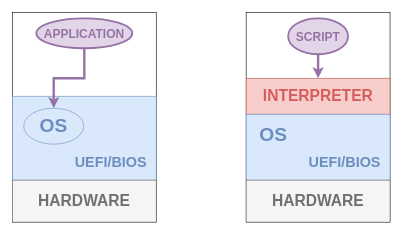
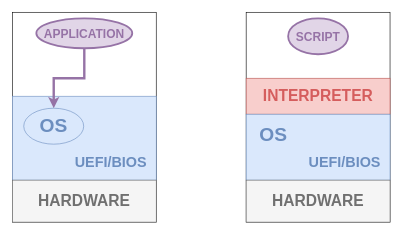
edge "SCRIPT" -> "INTERPRETER": removed
